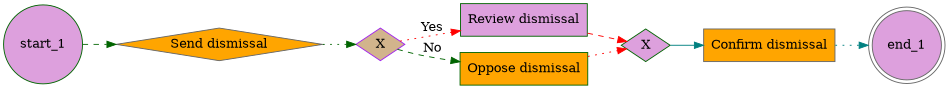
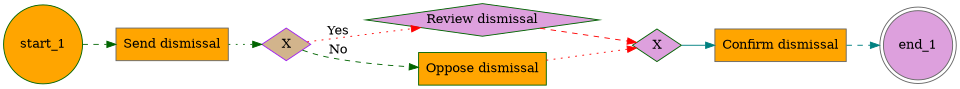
node "Review dismissal": shape box -> diamond
node "start_1": fillcolor plum -> orange
node "Send dismissal": shape diamond -> box
edge "Confirm dismissal" -> "end_1": style dotted -> dashed
